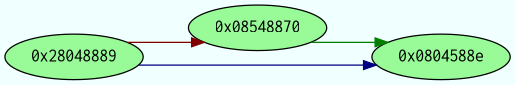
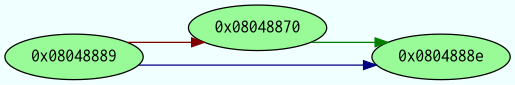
node "0x08548870": label "0x08548870" -> "0x08048870"
node "0x28048889": label "0x28048889" -> "0x08048889"
node "0x0804588e": label "0x0804588e" -> "0x0804888e"
